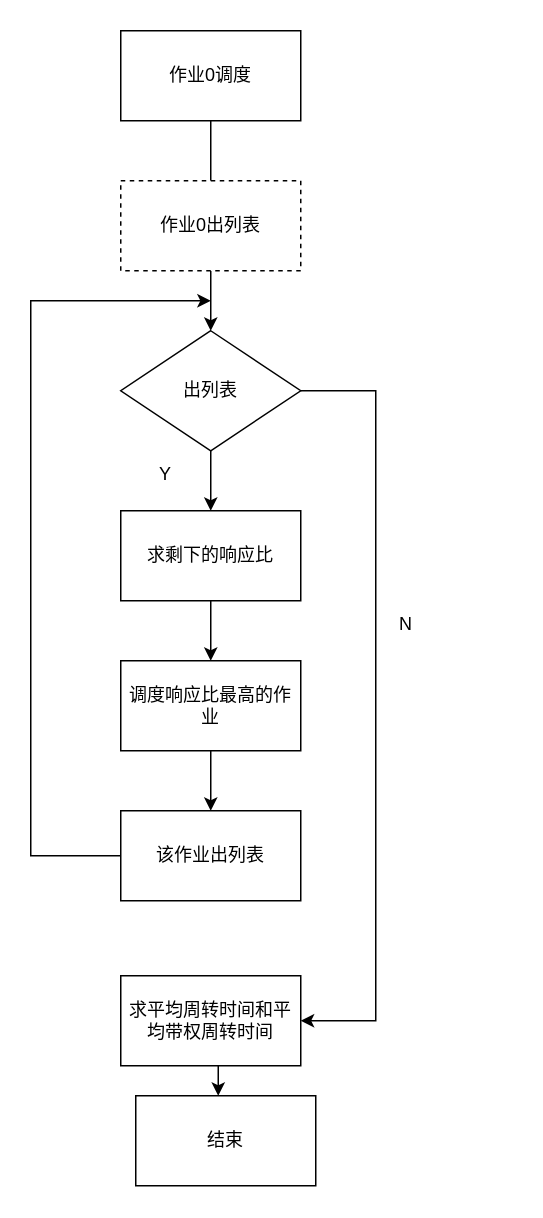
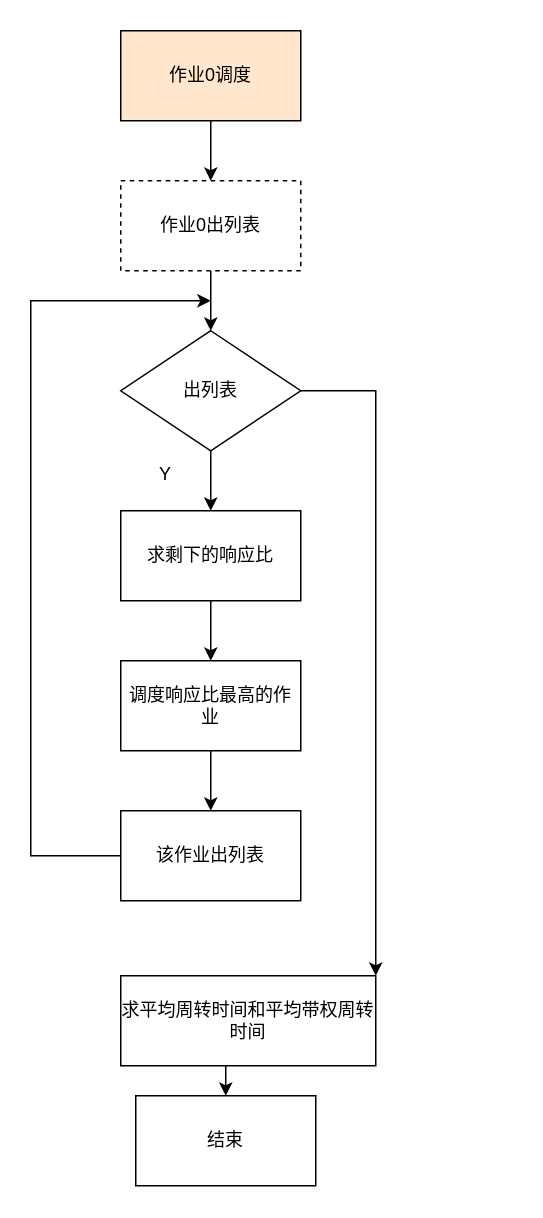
node "作业0调度": fillcolor #ffffff -> #ffe6cc
edge "作业0调度" -- "作业0出列表": arrowhead none -> classic
node "N": removed
node "求平均周转时间和平均带权周转时间": size 180x90 -> 255x90
